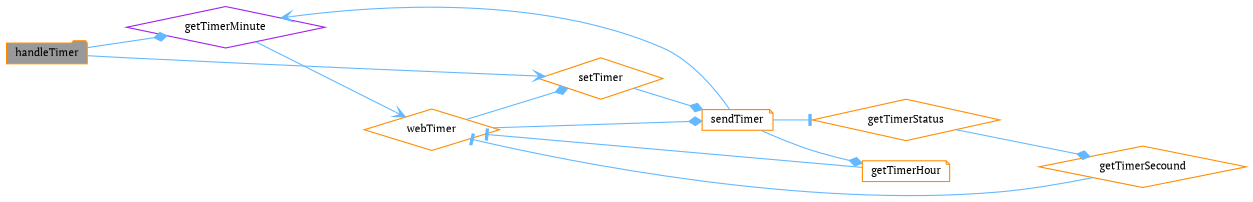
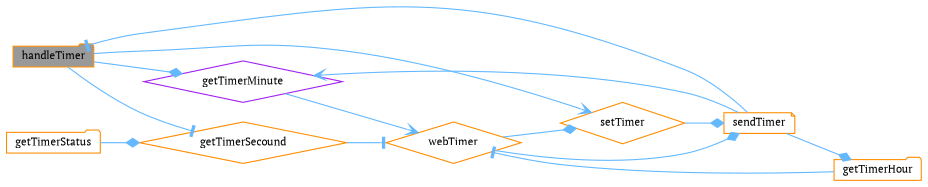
edge "handleTimer" -> "getTimerSecound": added
edge "sendTimer" -> "getTimerStatus": now "sendTimer" -> "handleTimer"
node "getTimerStatus": shape diamond -> folder
node "getTimerHour": shape note -> folder
